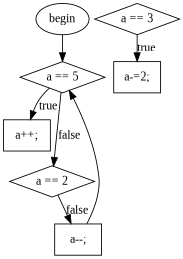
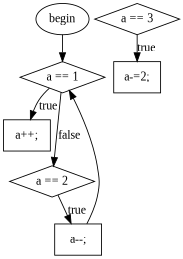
node "a == 5": label "a == 5" -> "a == 1"
edge "a == 2" -> "a--;": label "false" -> "true"
